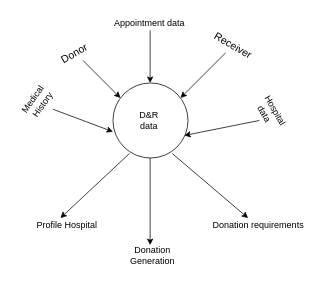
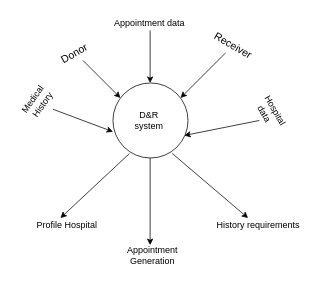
node "D&R data": label "D&R data" -> "D&R system"
node "Donation requirements": label "Donation requirements" -> "History requirements"
node "Donation Generation": label "Donation Generation" -> "Appointment Generation"
